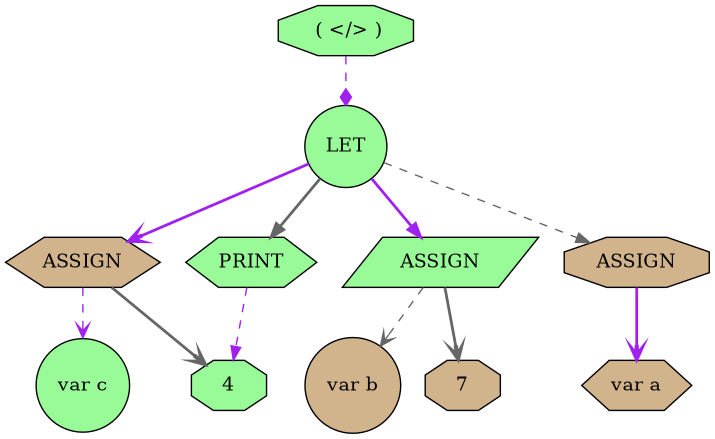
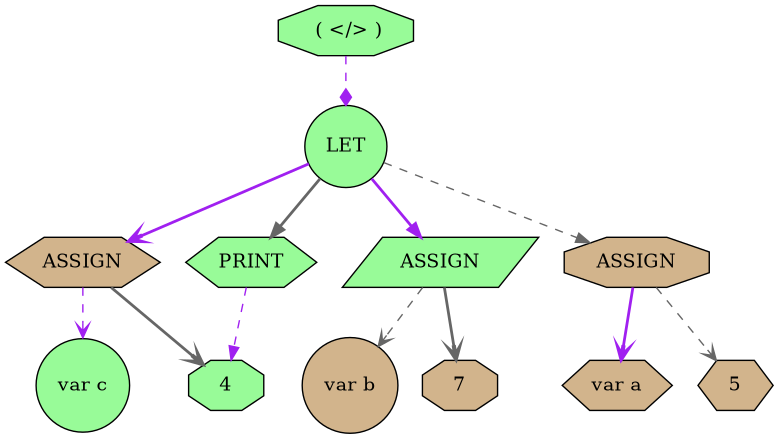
node "5": added
